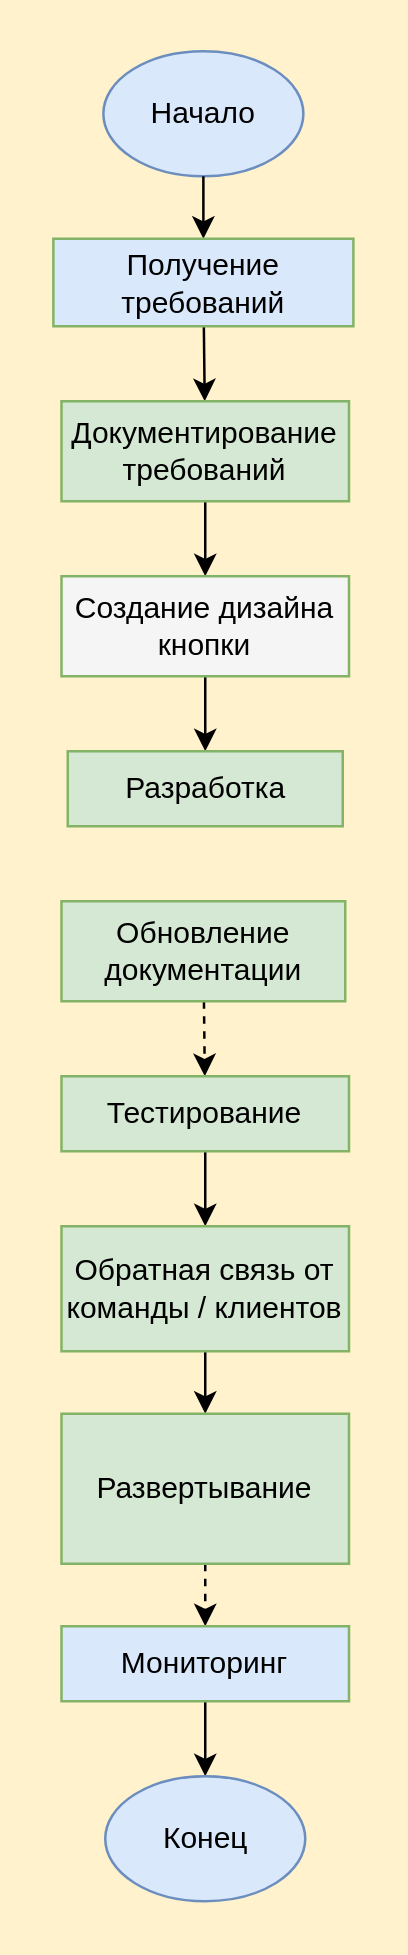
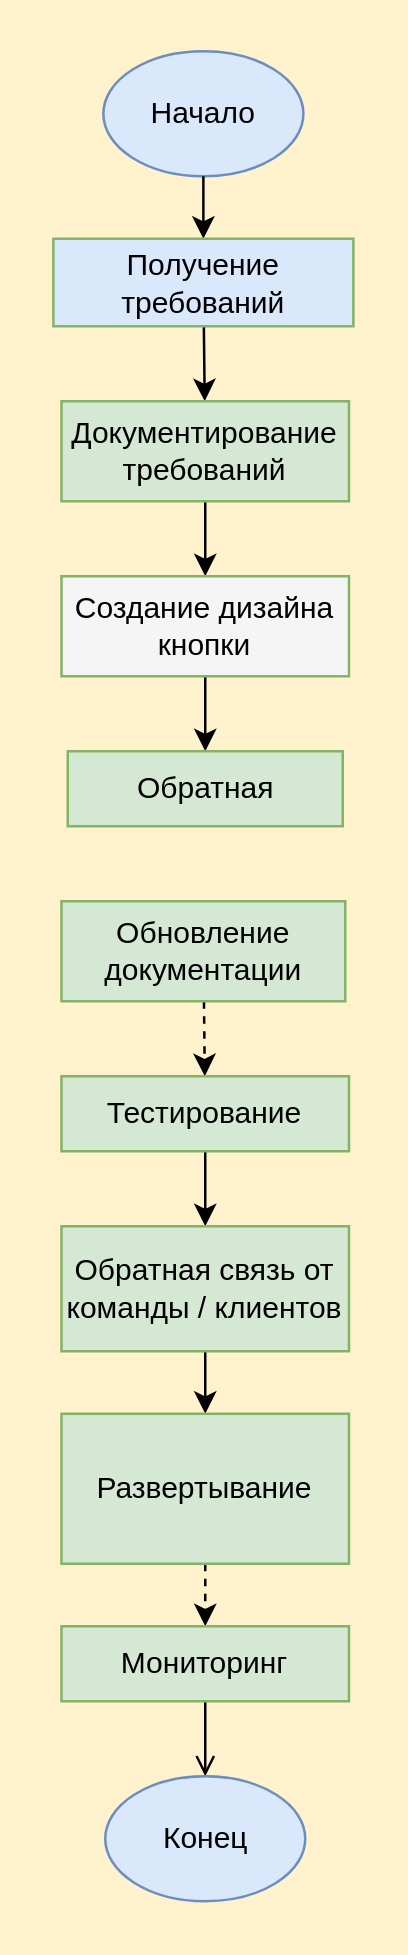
node "Разработка": label "Разработка" -> "Обратная"
node "Мониторинг": fillcolor #dae8fc -> #d5e8d4
edge "Мониторинг" -> "Конец": arrowhead classic -> open
